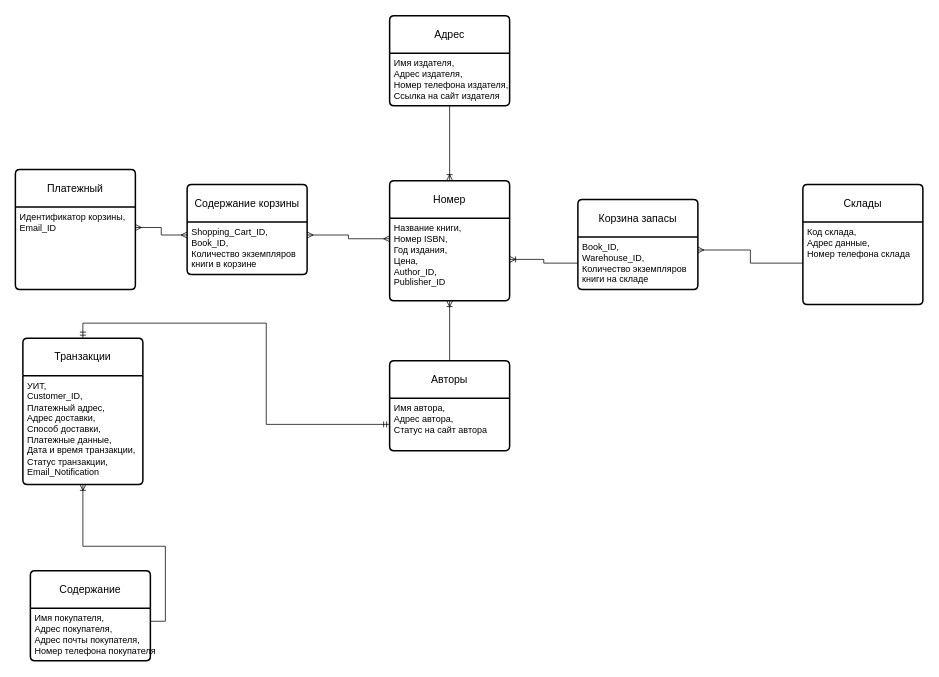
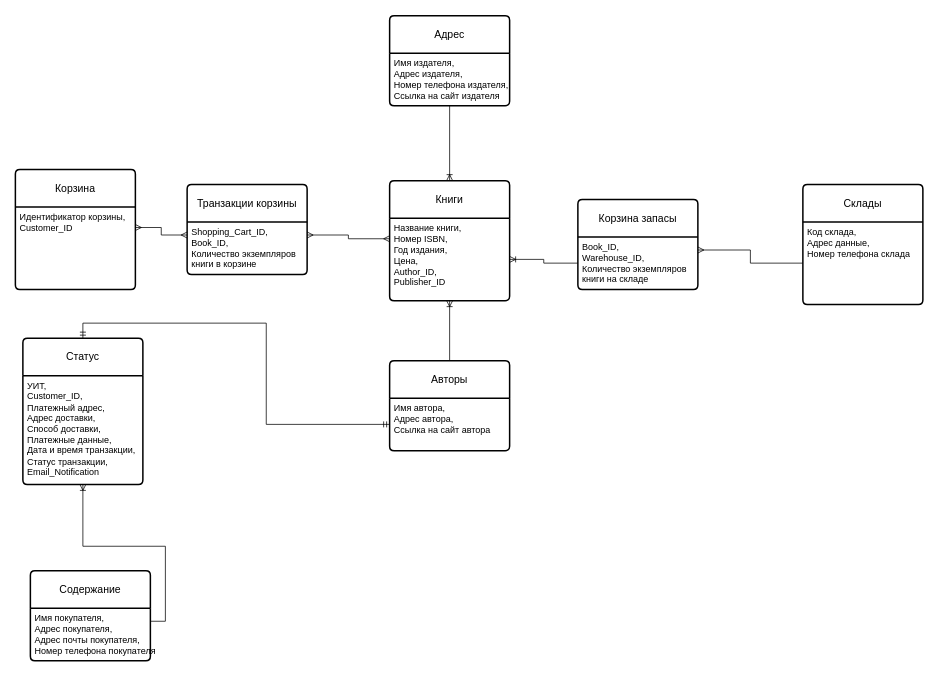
node "Платежный": label "Платежный" -> "Корзина"
node "Номер": label "Номер" -> "Книги"
node "Содержание корзины": label "Содержание корзины" -> "Транзакции корзины"
node "Идентификатор корзины, Email_ID": label "Идентификатор корзины, Email_ID" -> "Идентификатор корзины, Customer_ID"
node "Транзакции": label "Транзакции" -> "Статус"
node "Имя автора, Адрес автора, Статус на сайт автора": label "Имя автора, Адрес автора, Статус на сайт автора" -> "Имя автора, Адрес автора, Ссылка на сайт автора"
